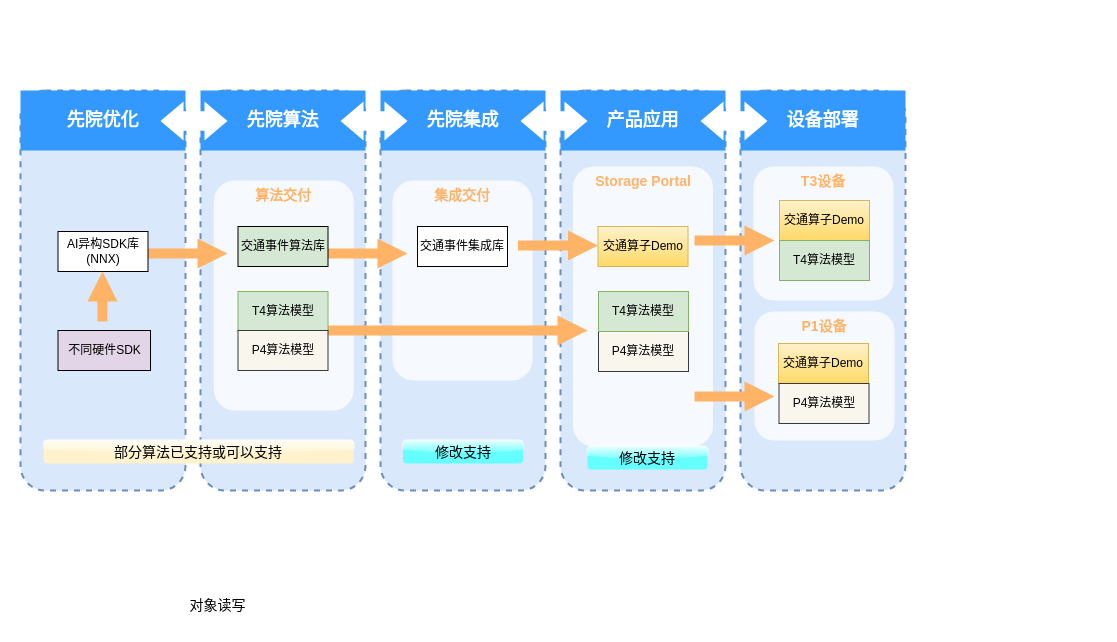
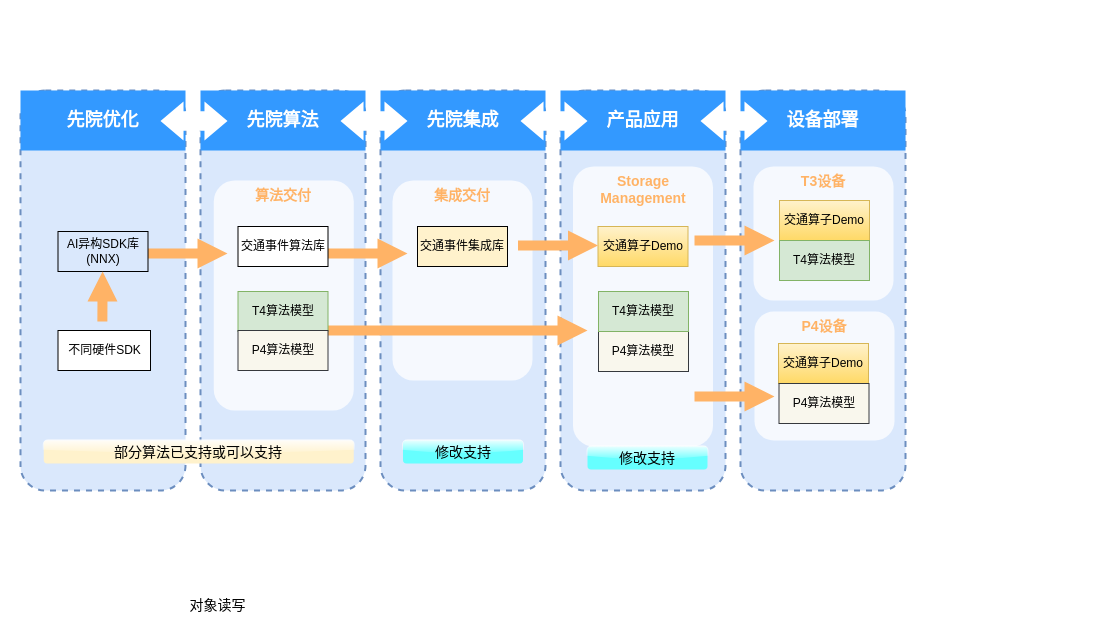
node "Storage Portal": label "Storage Portal" -> "Storage Management"
node "交通事件算法库": fillcolor #d5e8d4 -> #ffffff
node "交通事件集成库": fillcolor #ffffff -> #fff2cc
node "AI异构SDK库 (NNX)": fillcolor #ffffff -> #dae8fc
node "P1设备": label "P1设备" -> "P4设备"
node "不同硬件SDK": fillcolor #e1d5e7 -> #ffffff
